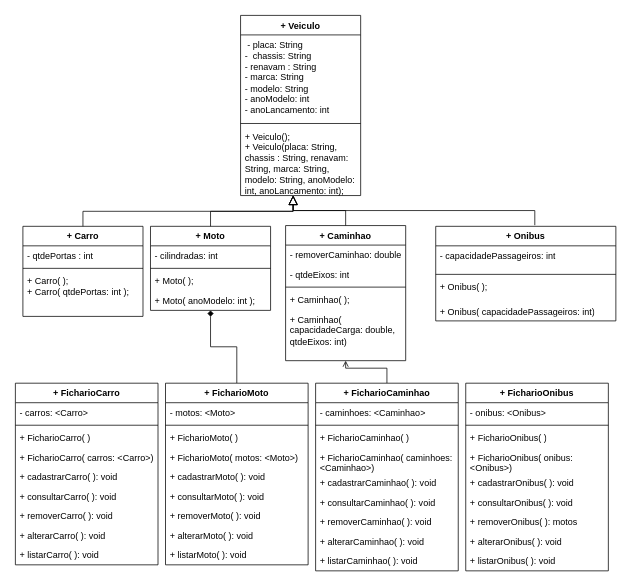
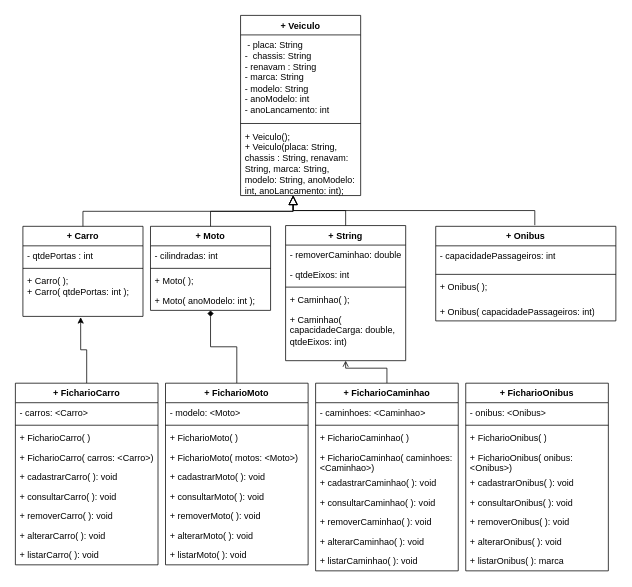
node "+ Caminhao": label "+ Caminhao" -> "+ String"
edge "+ FicharioCarro" -> "+ Carro( ); + Carro( qtdePortas: int );": added
node "- motos: <Moto>": label "- motos: <Moto>" -> "- modelo: <Moto>"
node "+ removerOnibus( ): motos": label "+ removerOnibus( ): motos" -> "+ removerOnibus( ): void"
node "+ listarOnibus( ): void": label "+ listarOnibus( ): void" -> "+ listarOnibus( ): marca"
